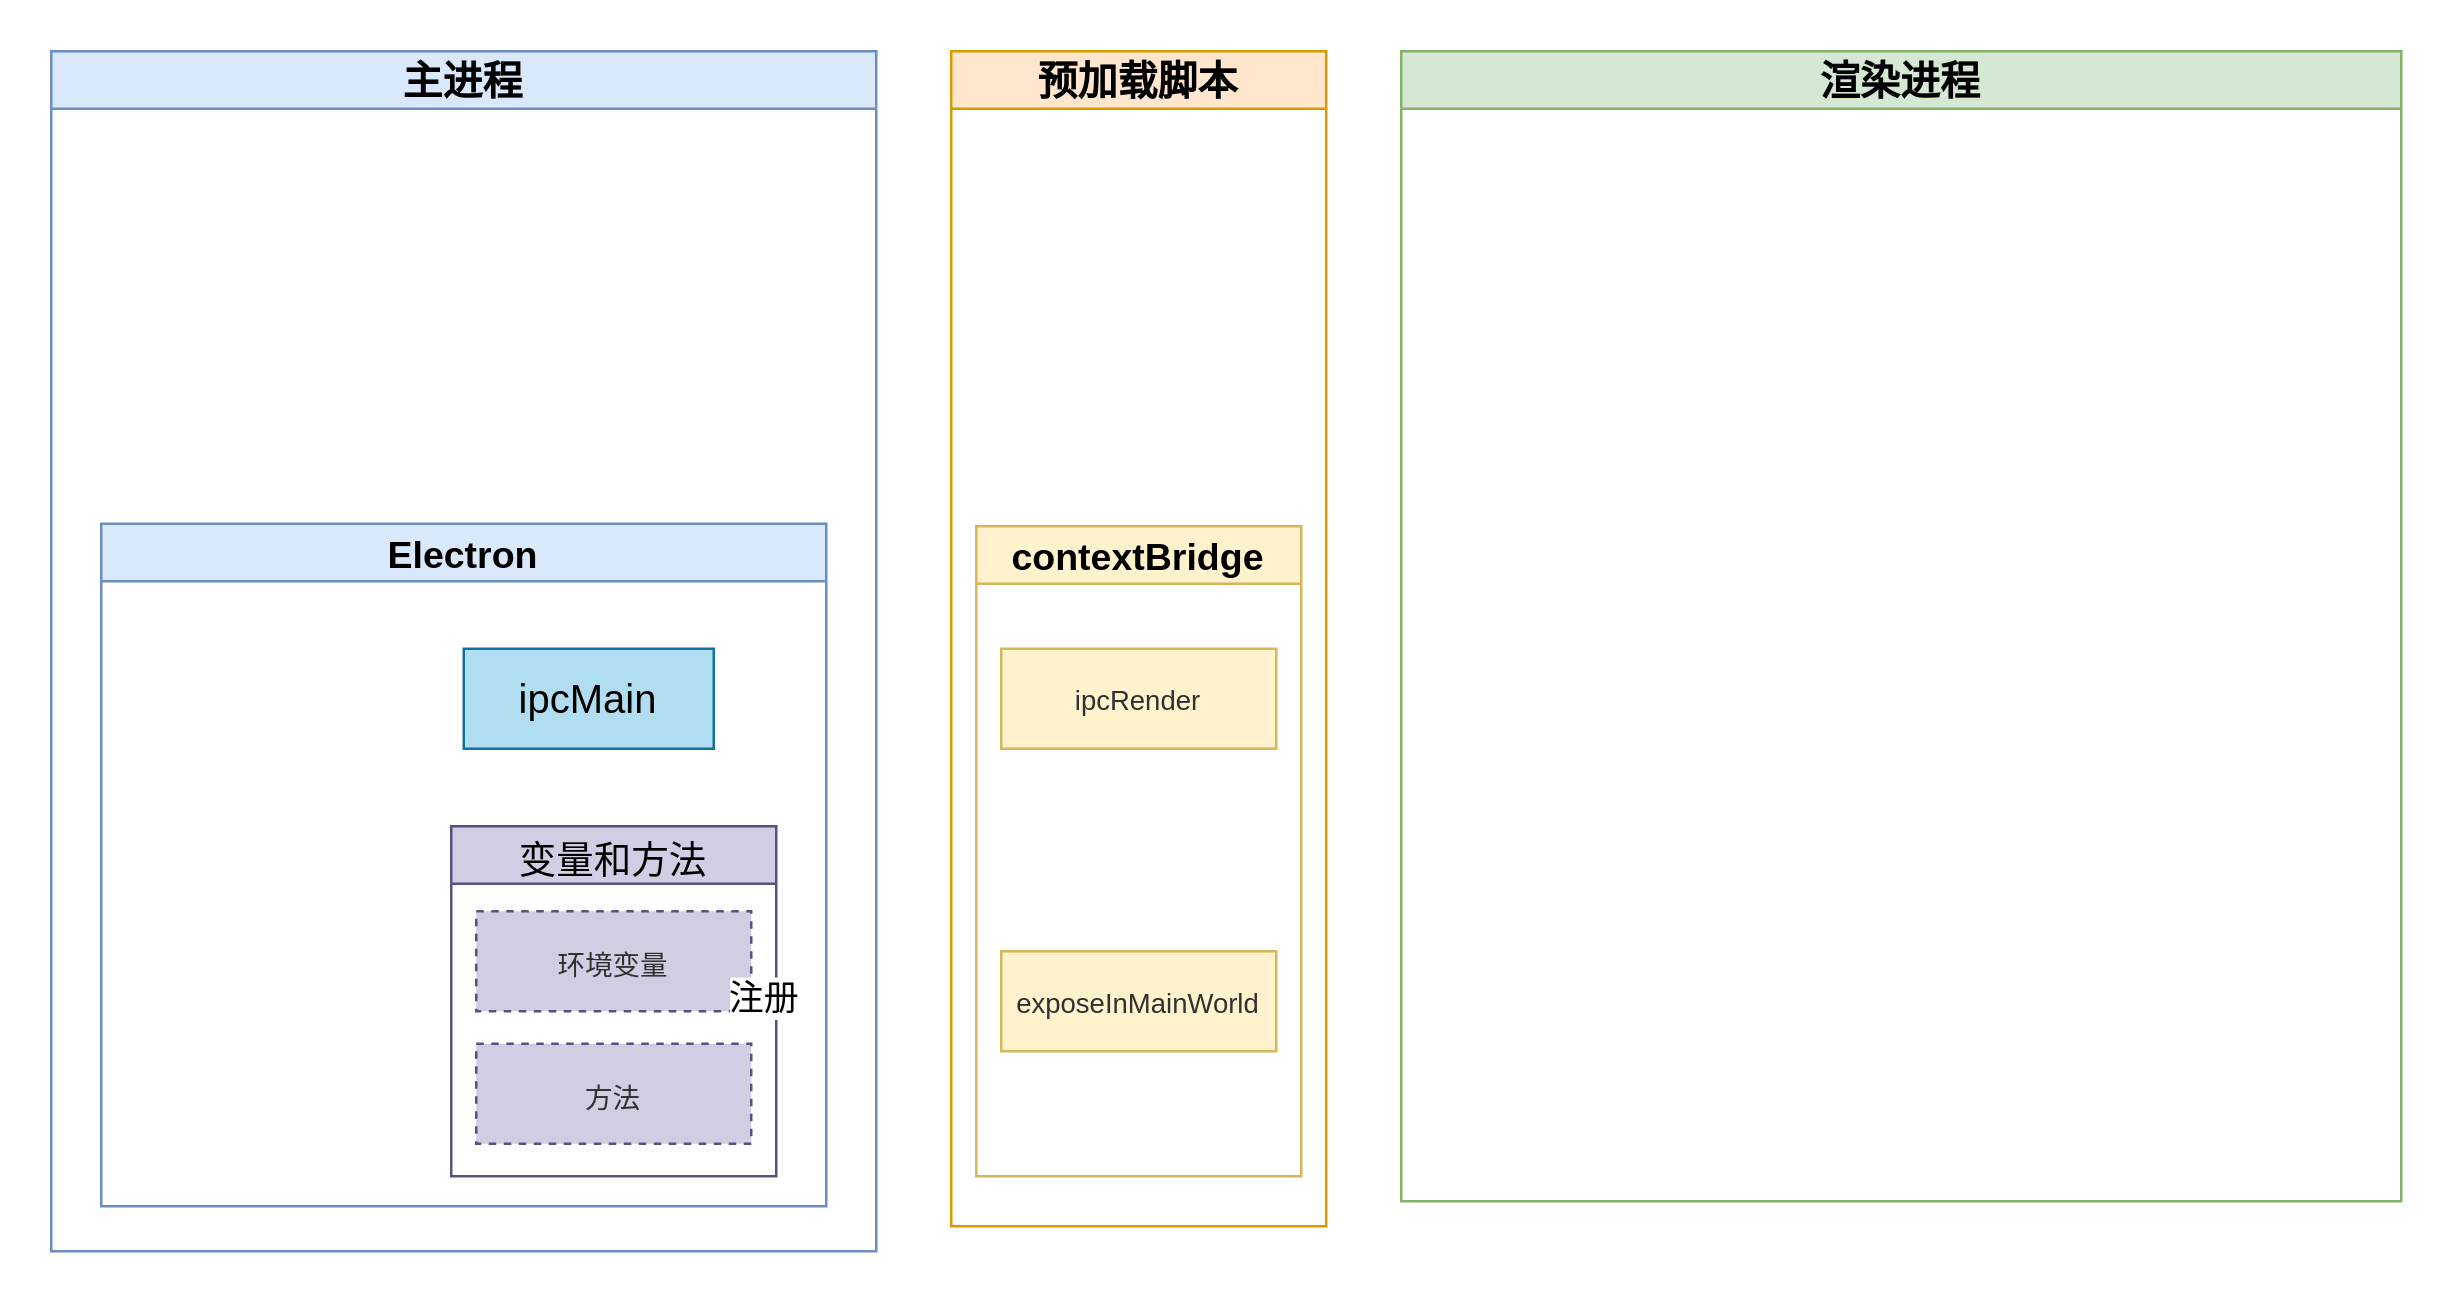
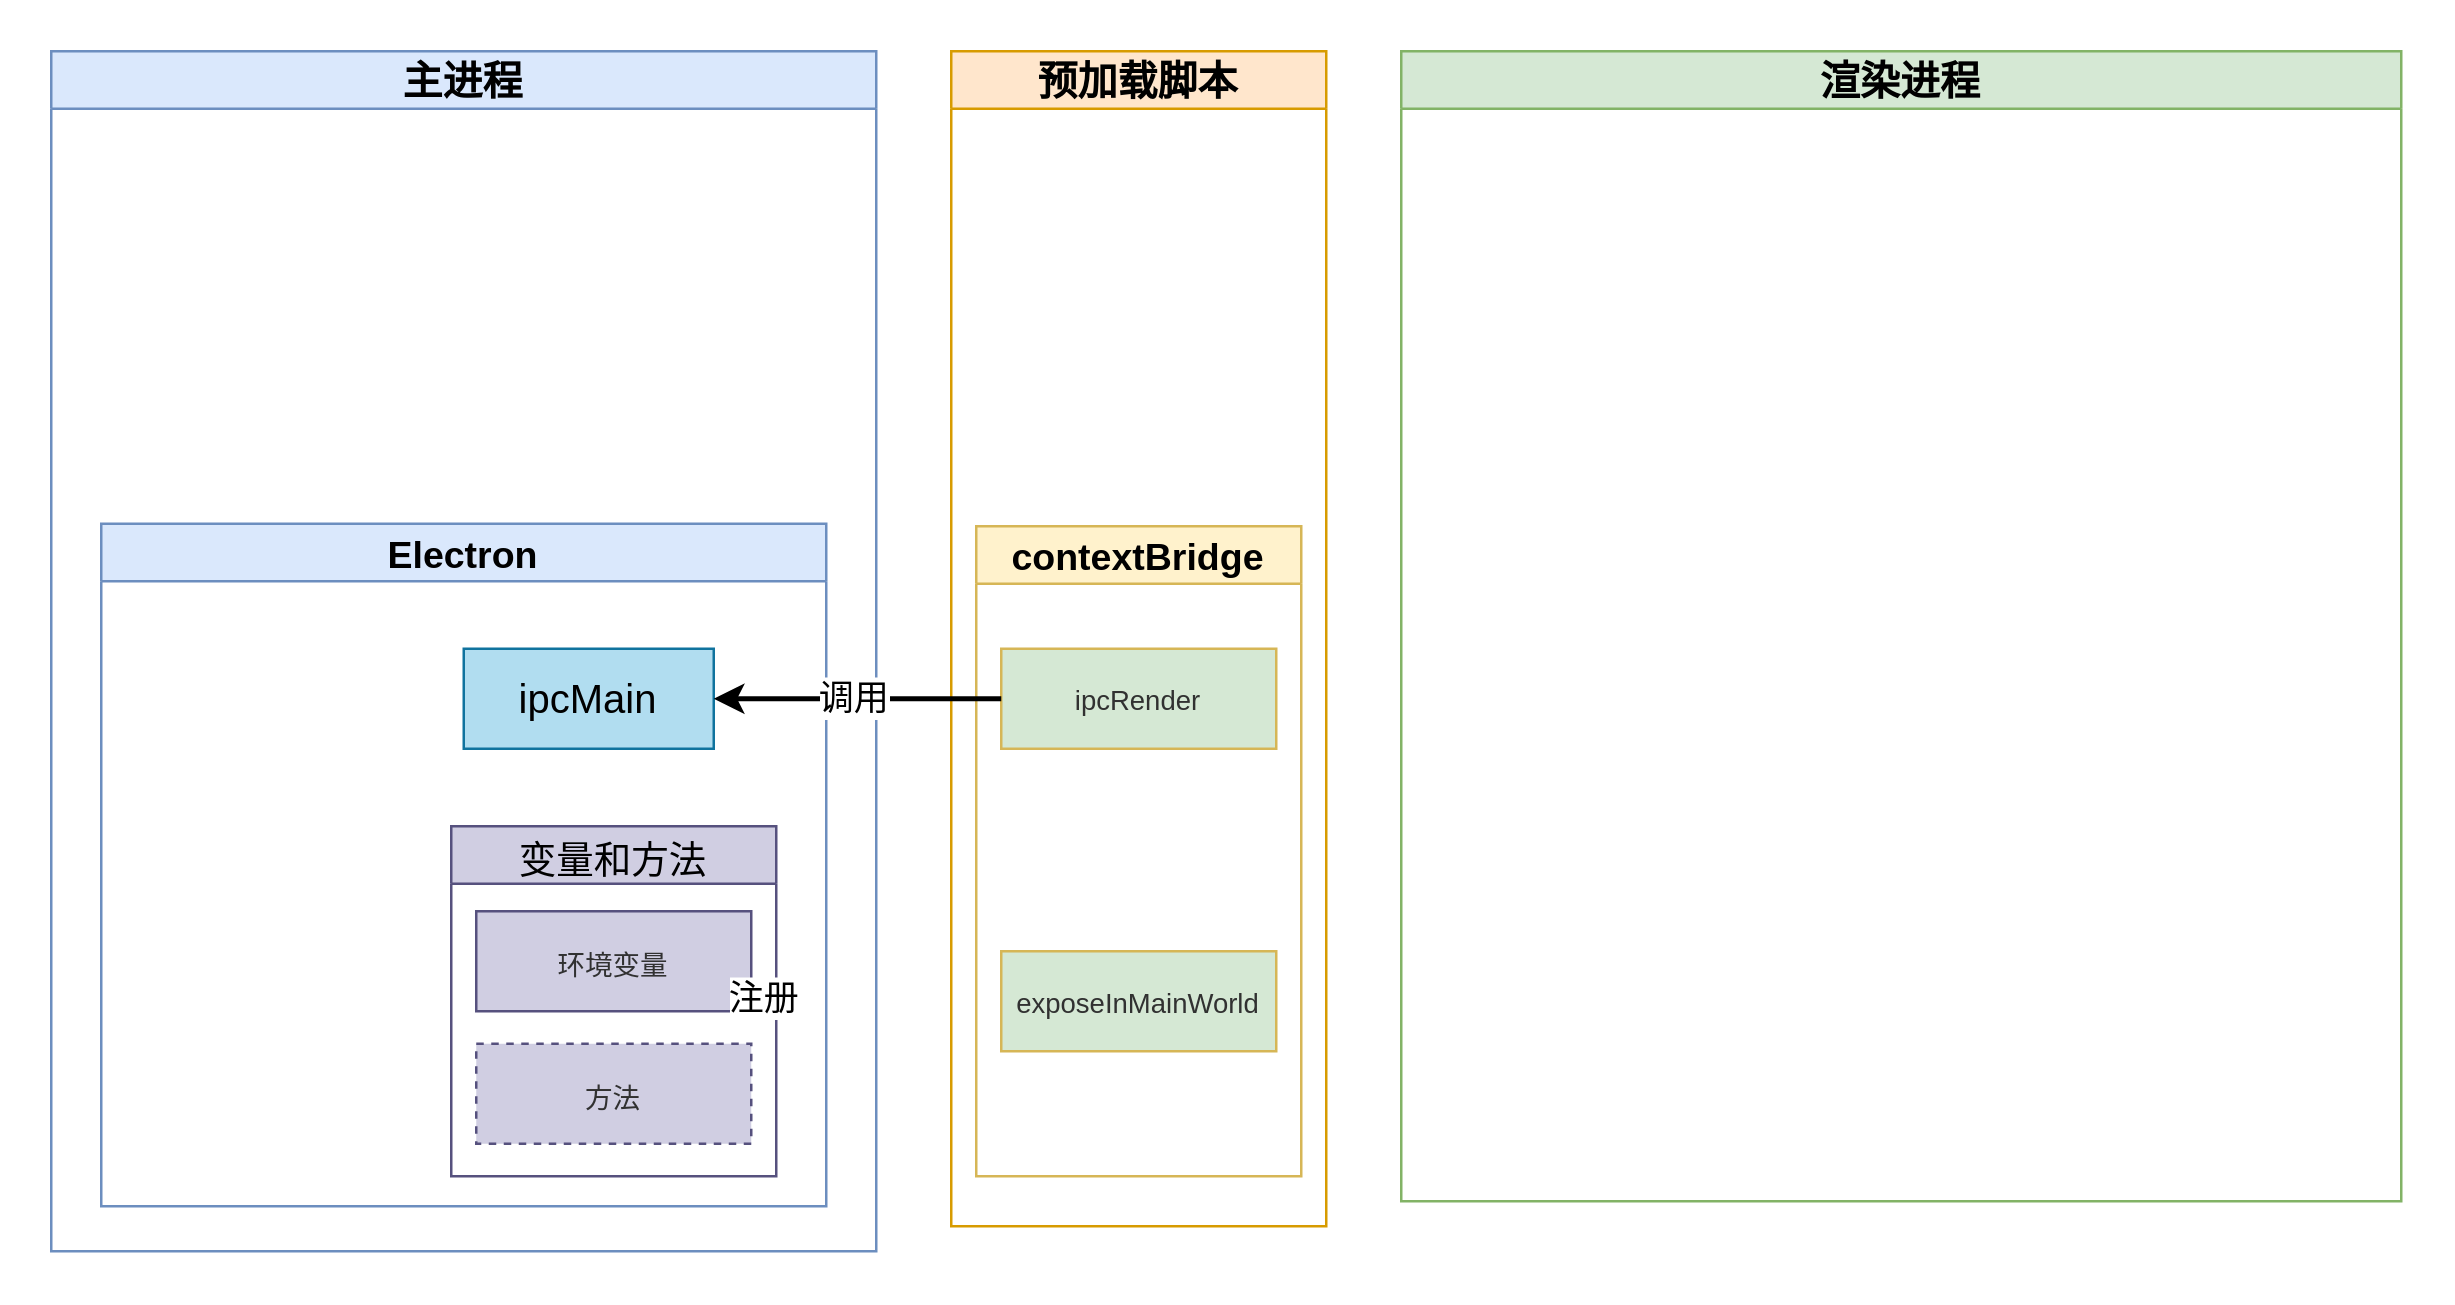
edge "ipcRender" -> "ipcMain": added, label "调用"
node "ipcRender": fillcolor #fff2cc -> #d5e8d4
node "环境变量": style dashed -> solid
node "exposeInMainWorld": fillcolor #fff2cc -> #d5e8d4
